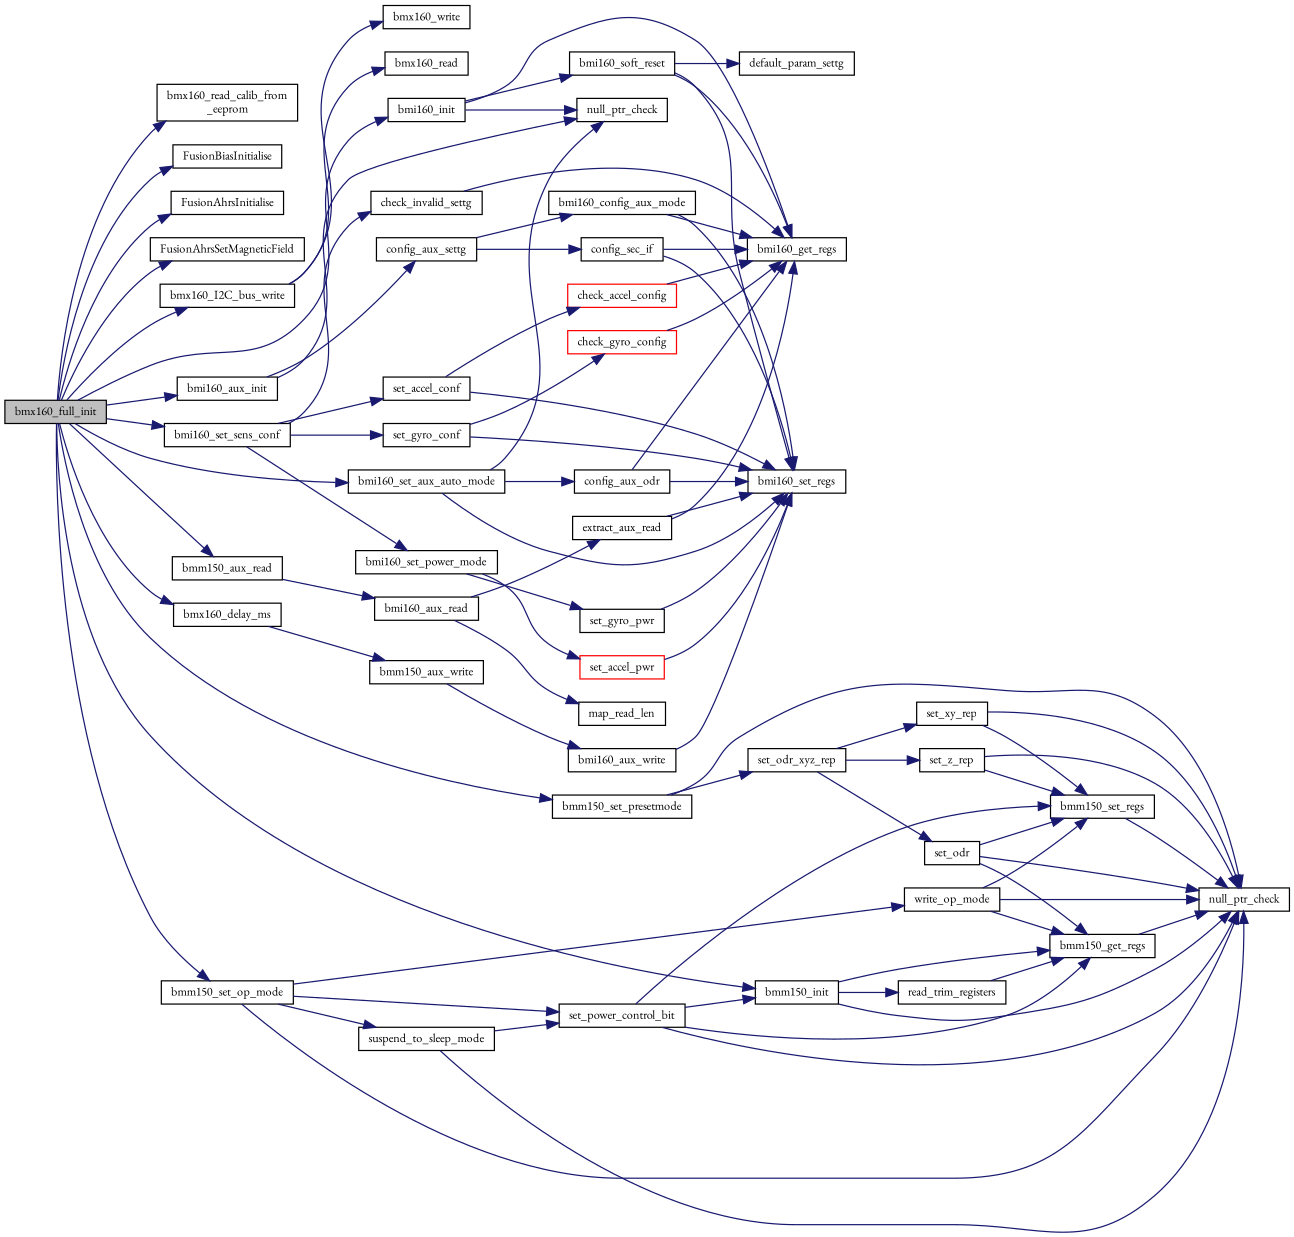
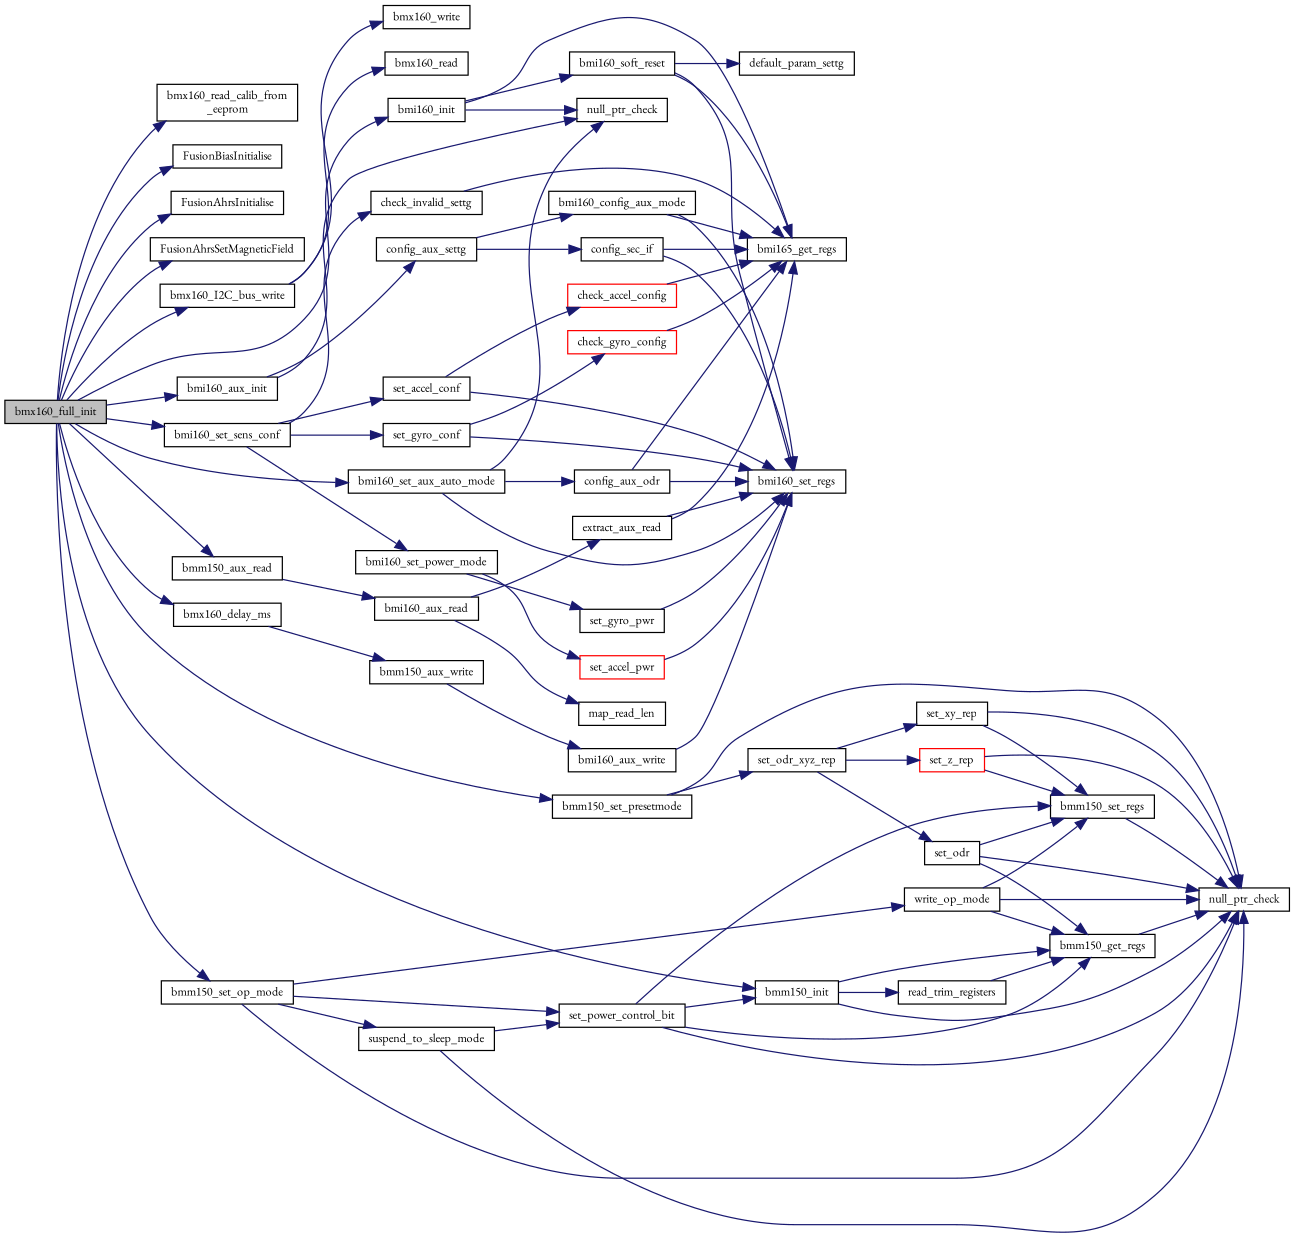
node "bmi160_get_regs": label "bmi160_get_regs" -> "bmi165_get_regs"
node "set_z_rep": color black -> red
